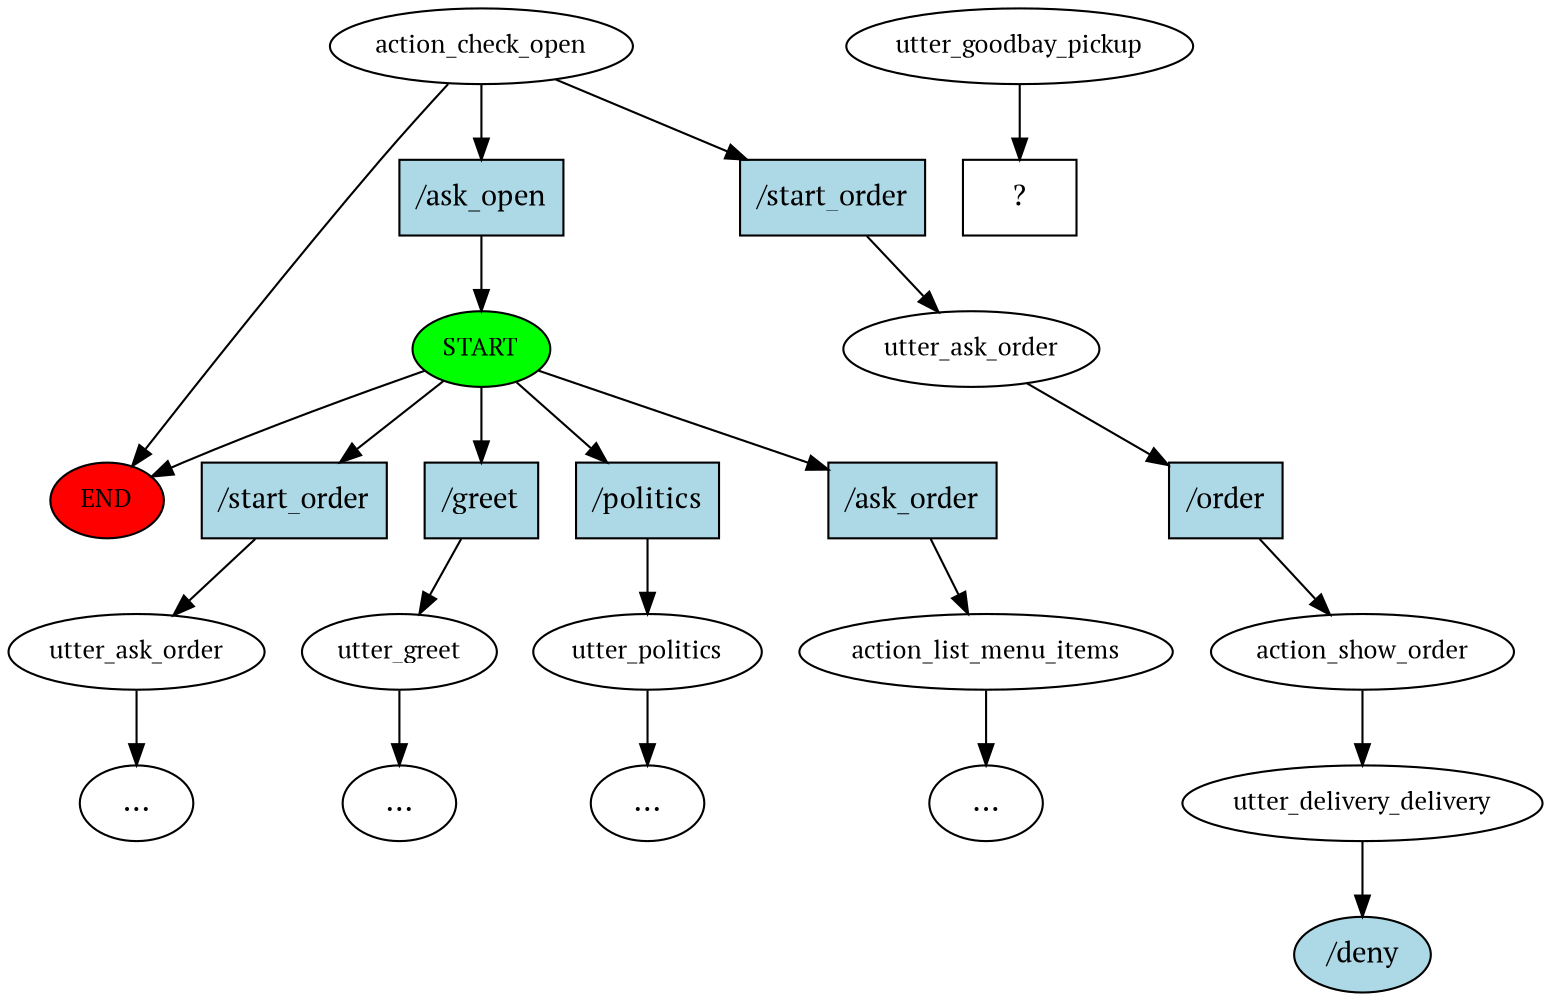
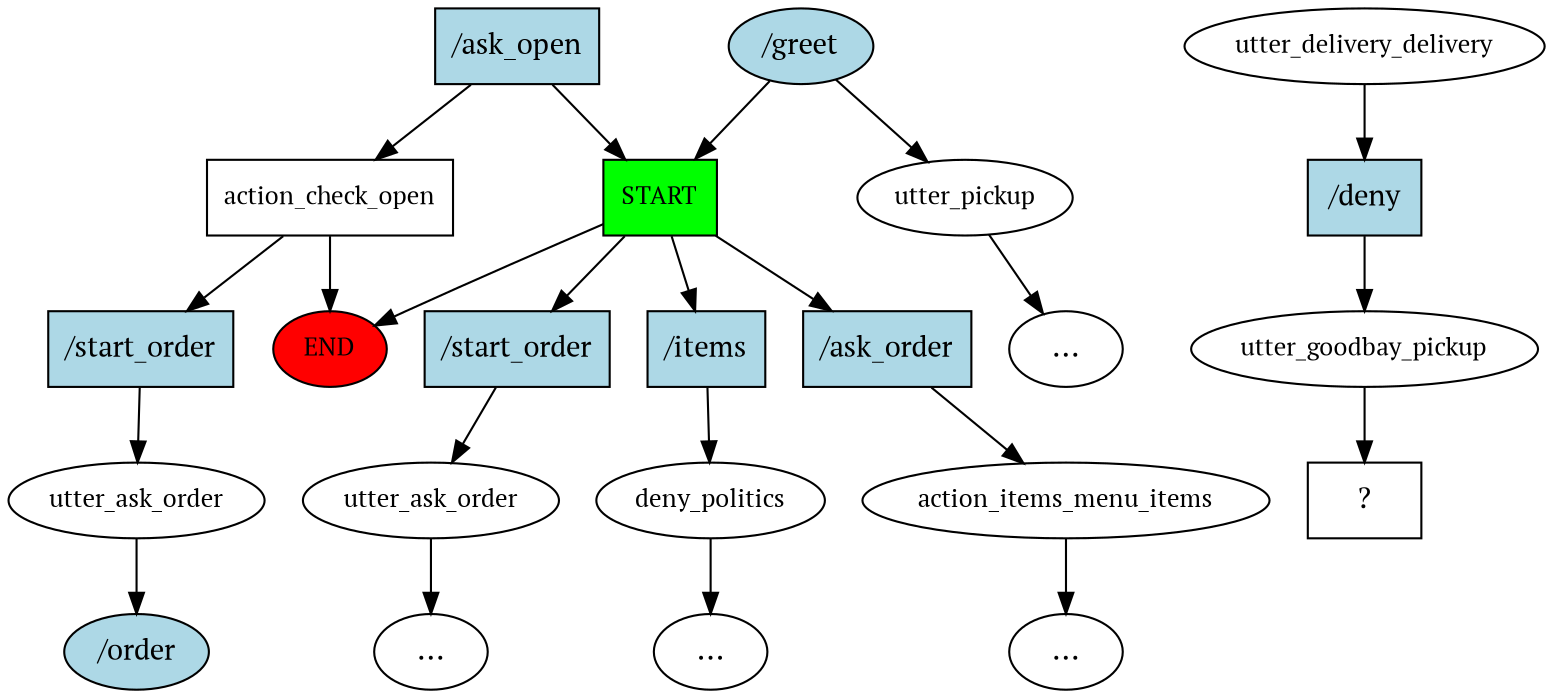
node "action_check_open": shape ellipse -> box
edge "action_check_open" -> "/ask_open": reversed
edge "/deny" -> "utter_goodbay_pickup": added
node "START": shape ellipse -> box
edge "START" -> "/greet": reversed
node "/greet": shape box -> ellipse
node "/politics": label "/politics" -> "/items"
node "/order": shape box -> ellipse
node "utter_greet": label "utter_greet" -> "utter_pickup"
node "utter_politics": label "utter_politics" -> "deny_politics"
node "action_list_menu_items": label "action_list_menu_items" -> "action_items_menu_items"
node "action_show_order": removed
node "/deny": shape ellipse -> box
